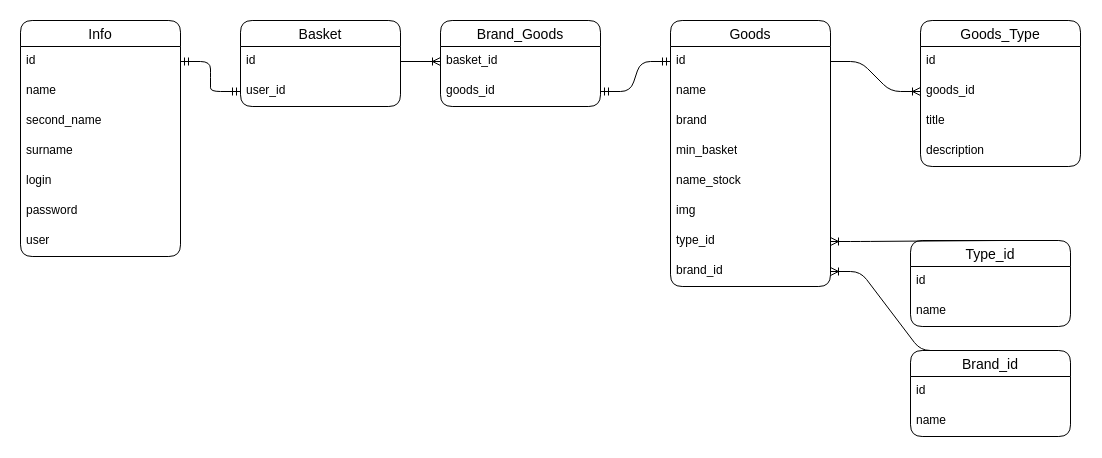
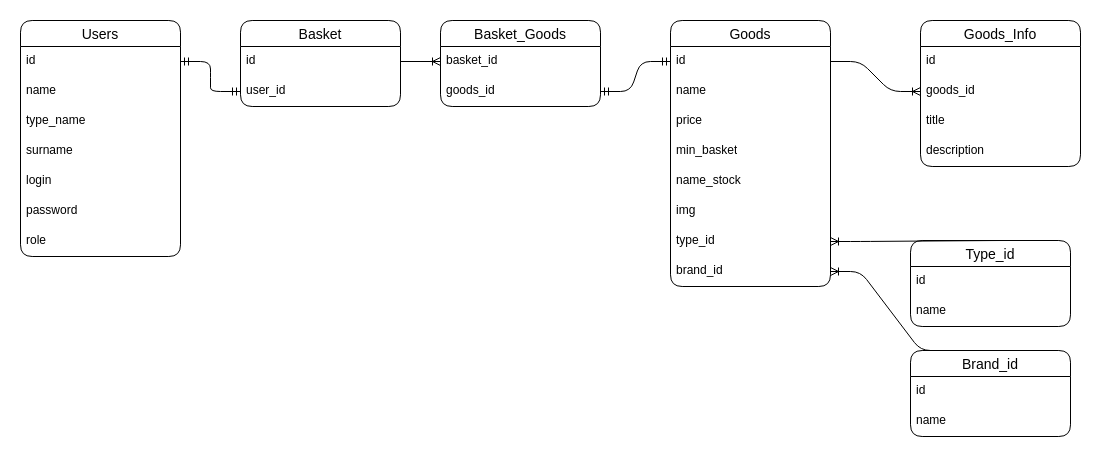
node "Info": label "Info" -> "Users"
node "Brand_Goods": label "Brand_Goods" -> "Basket_Goods"
node "Goods_Type": label "Goods_Type" -> "Goods_Info"
node "second_name": label "second_name" -> "type_name"
node "brand": label "brand" -> "price"
node "user": label "user" -> "role"
